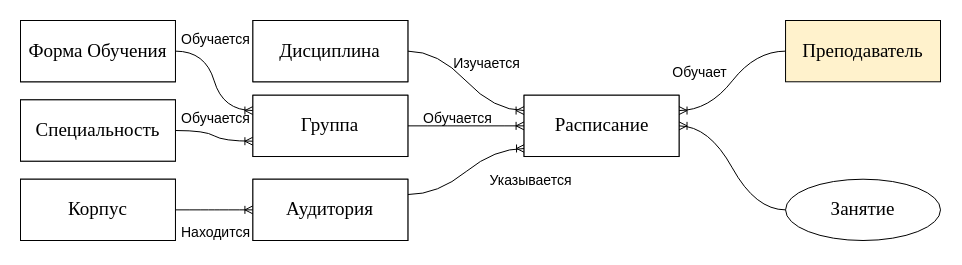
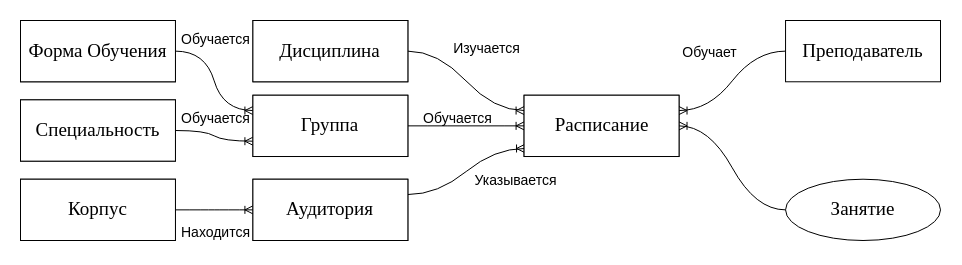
node "Преподаватель": fillcolor #fff2cc -> #ffffff
node "Изучается": moved (487, 63) -> (487, 48)
node "Обучает": moved (699, 72) -> (709, 52)
node "Указывается": moved (531, 180) -> (516, 180)
